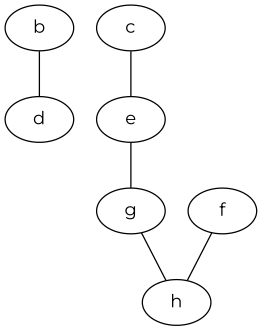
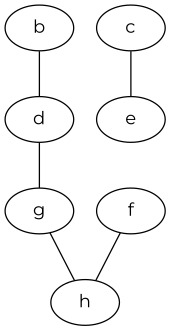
edge "e" -- "g": now "d" -- "g"
